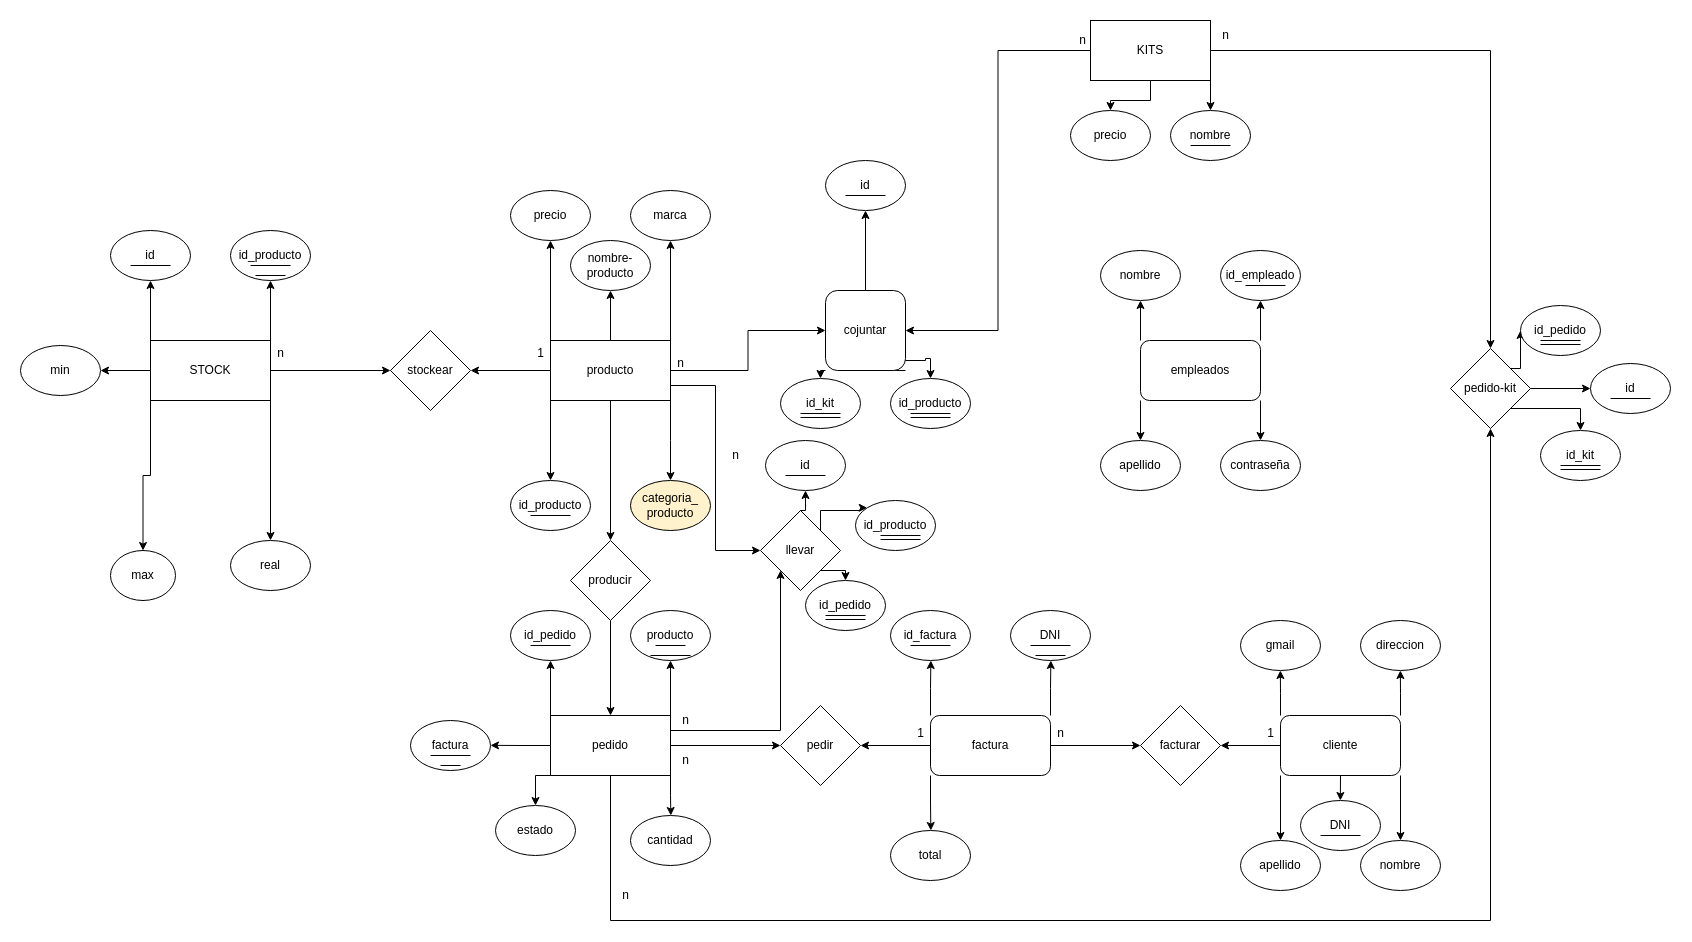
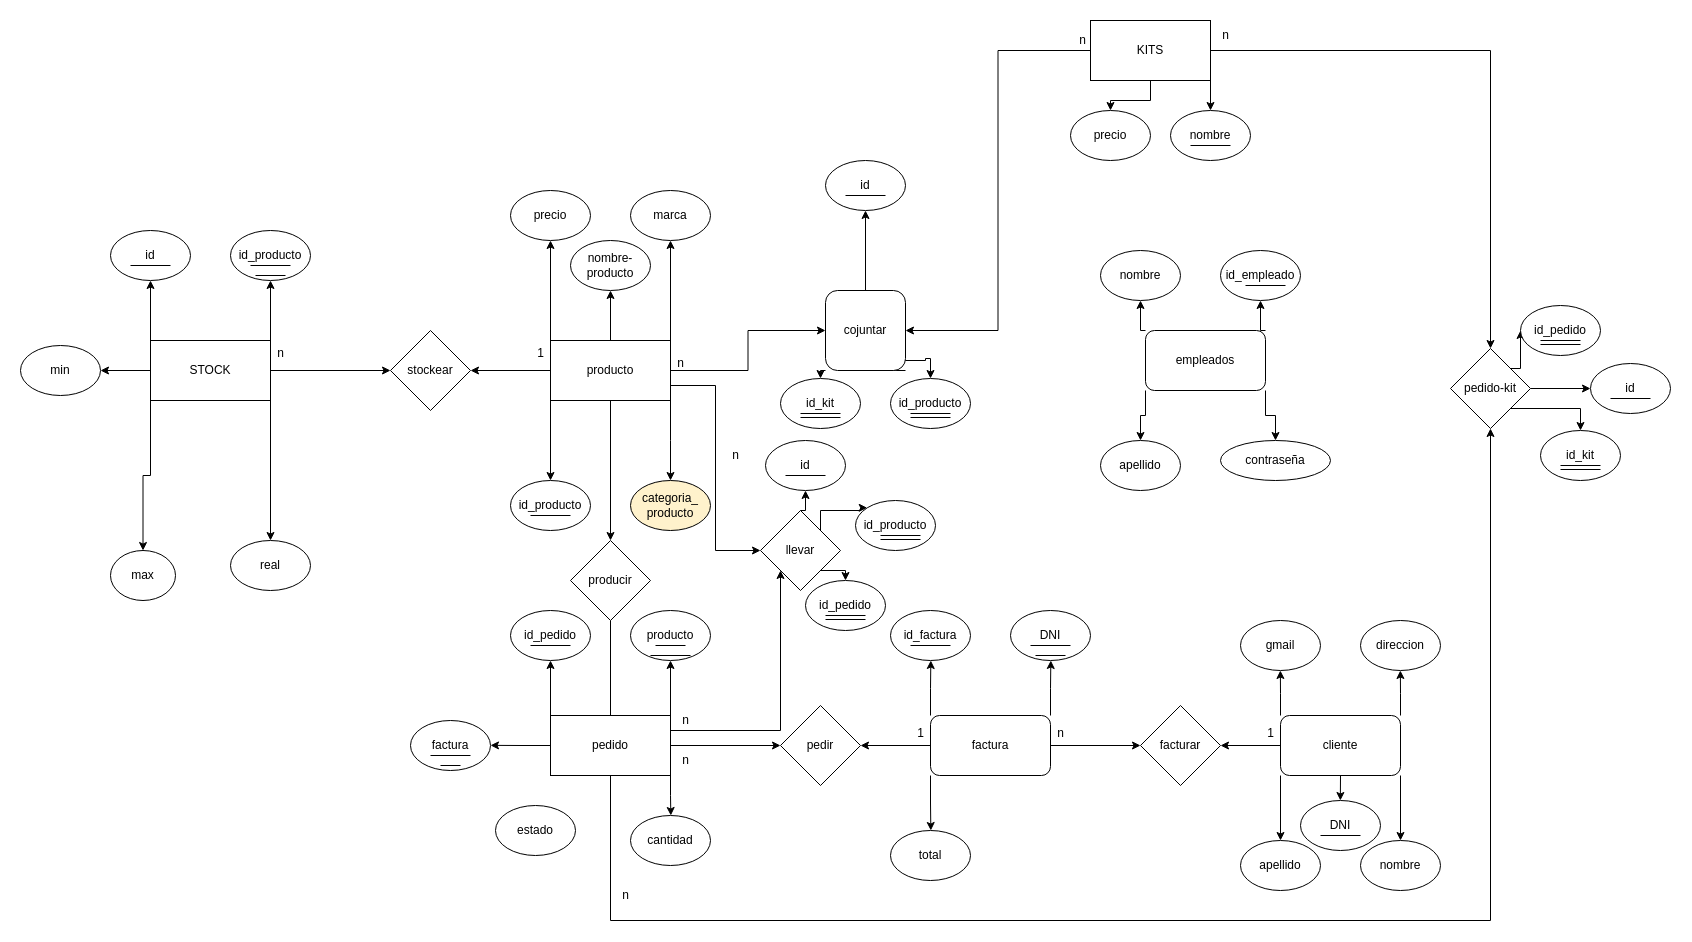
node "empleados": moved (1201, 371) -> (1206, 361)
node "contraseña": size 80x50 -> 110x40
edge "producir" -> "pedido": arrowhead classic -> none
edge "pedido" -> "estado": removed
